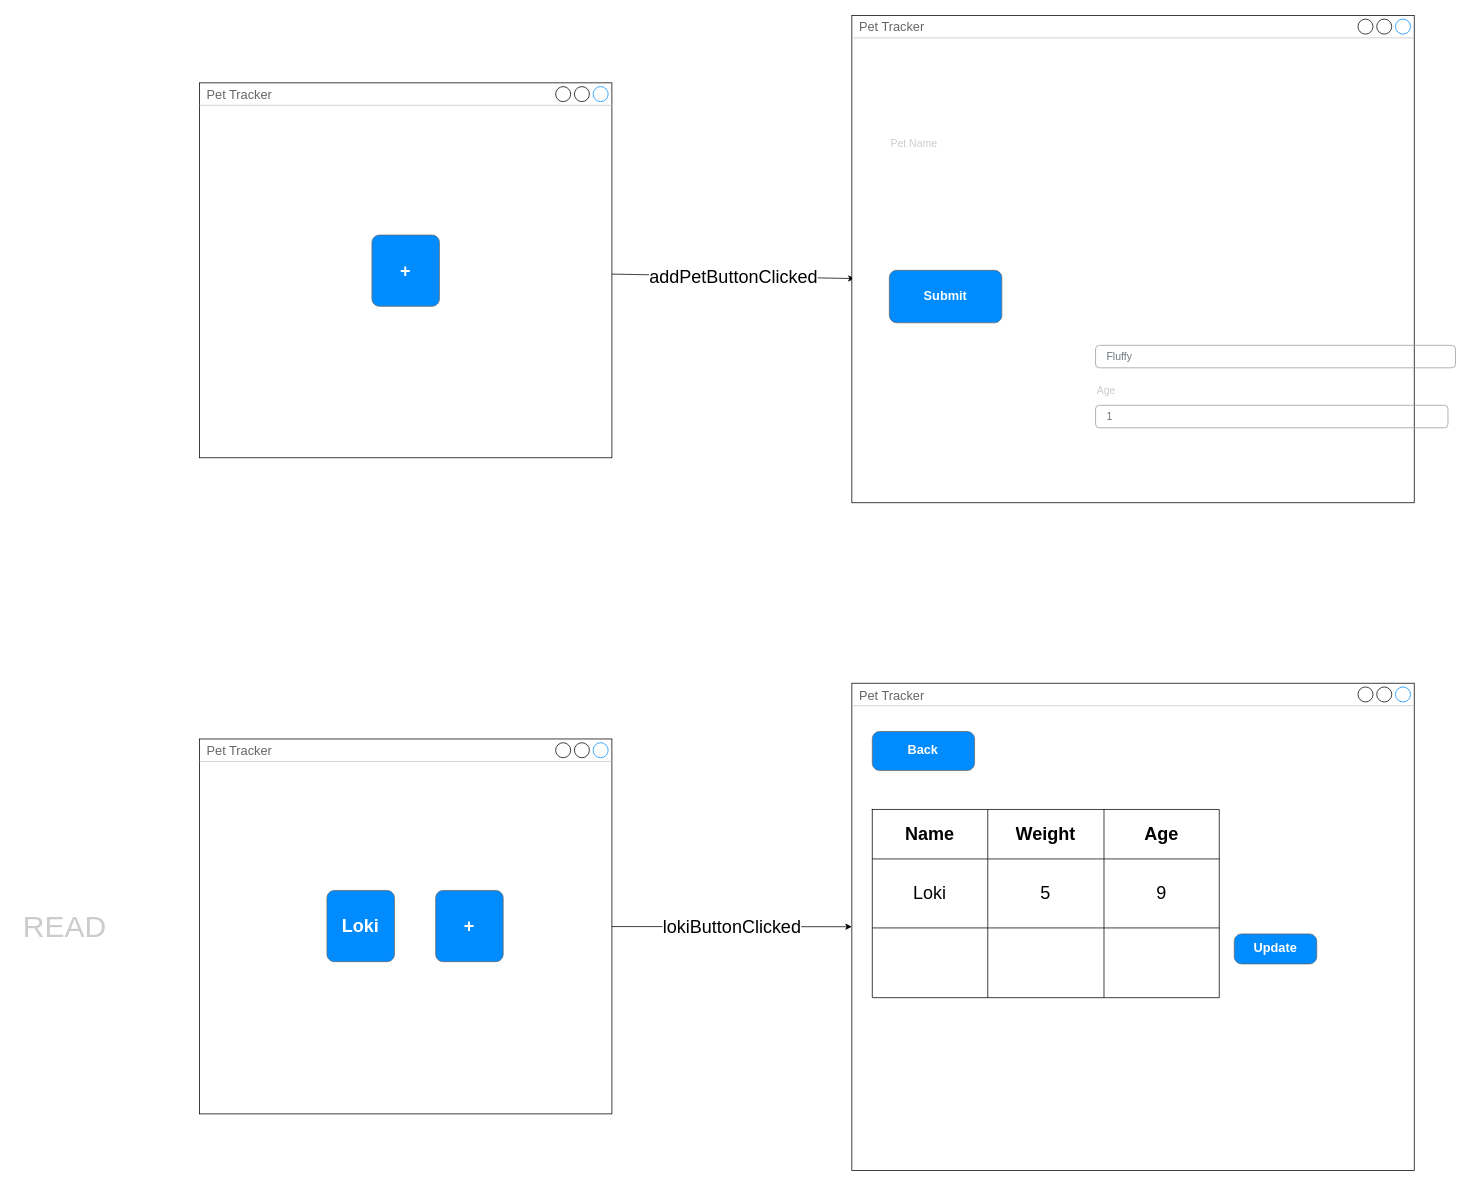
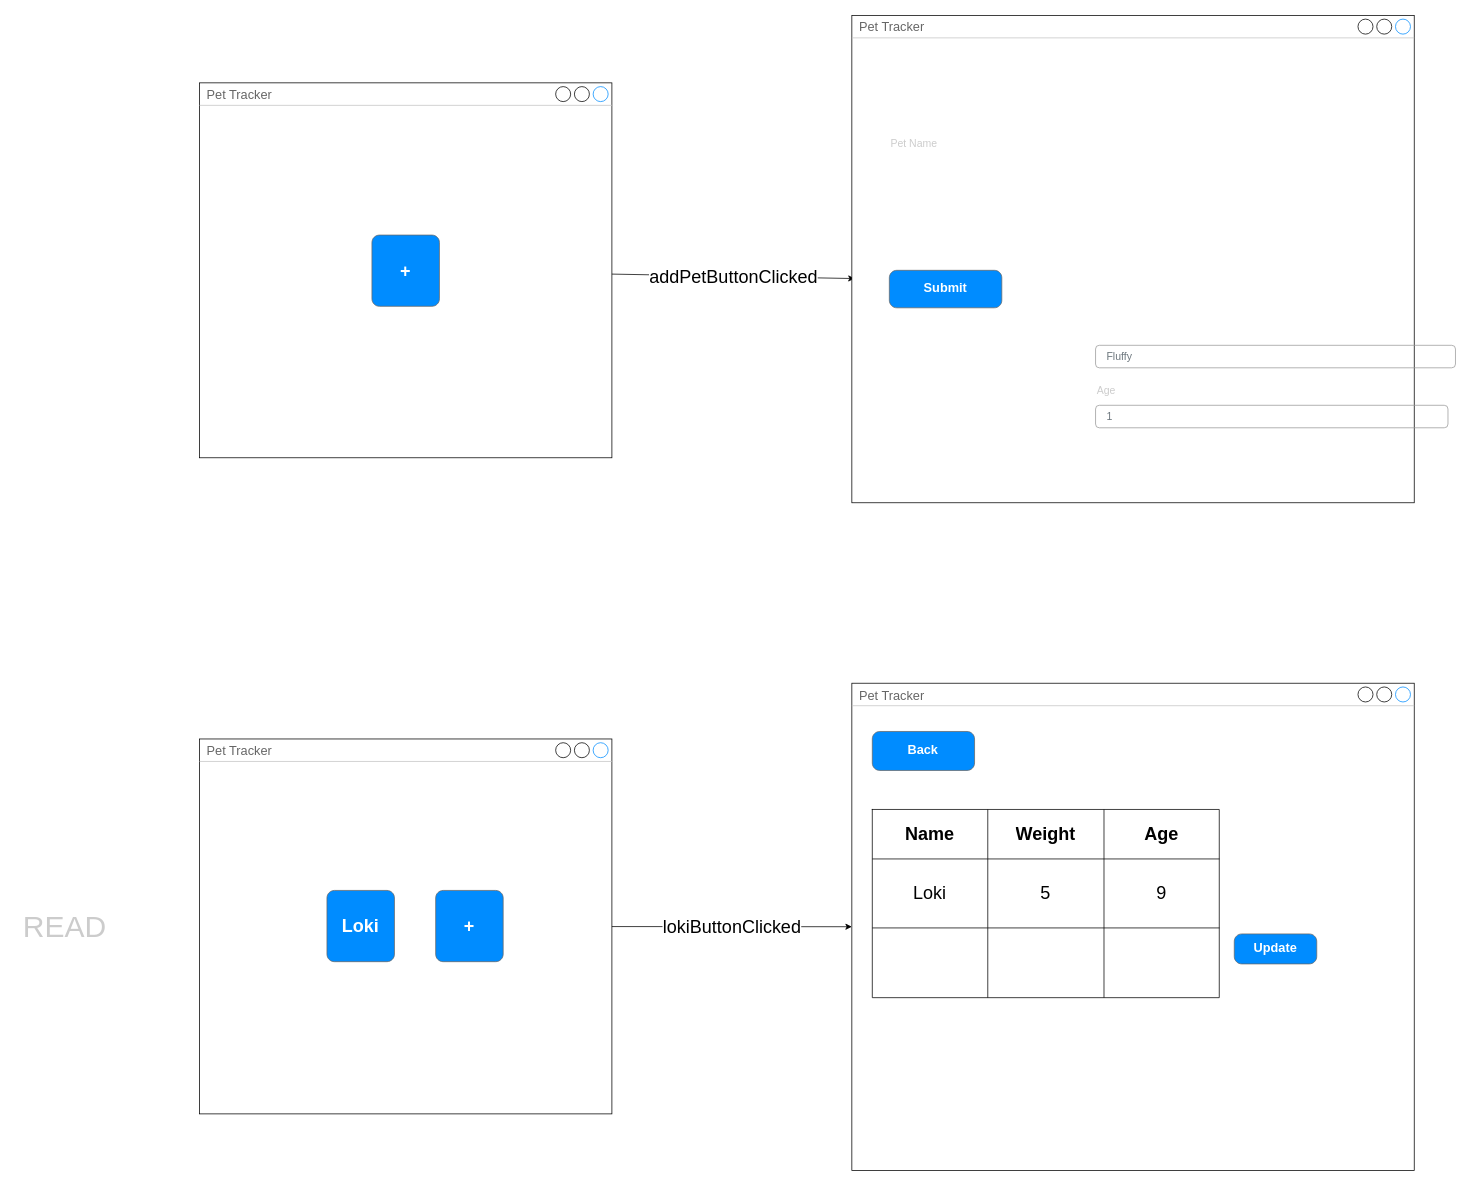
node "Submit": size 113x53 -> 113x38
